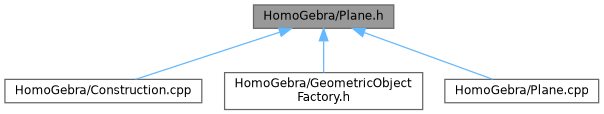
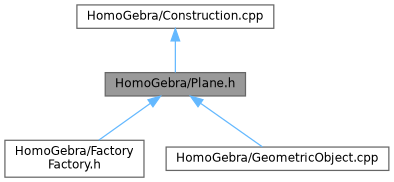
edge "HomoGebra/Construction.cpp" -> "HomoGebra/Plane.h": reversed
node "HomoGebra/GeometricObject Factory.h": label "HomoGebra/GeometricObject Factory.h" -> "HomoGebra/Factory Factory.h"
node "HomoGebra/Plane.cpp": label "HomoGebra/Plane.cpp" -> "HomoGebra/GeometricObject.cpp"
